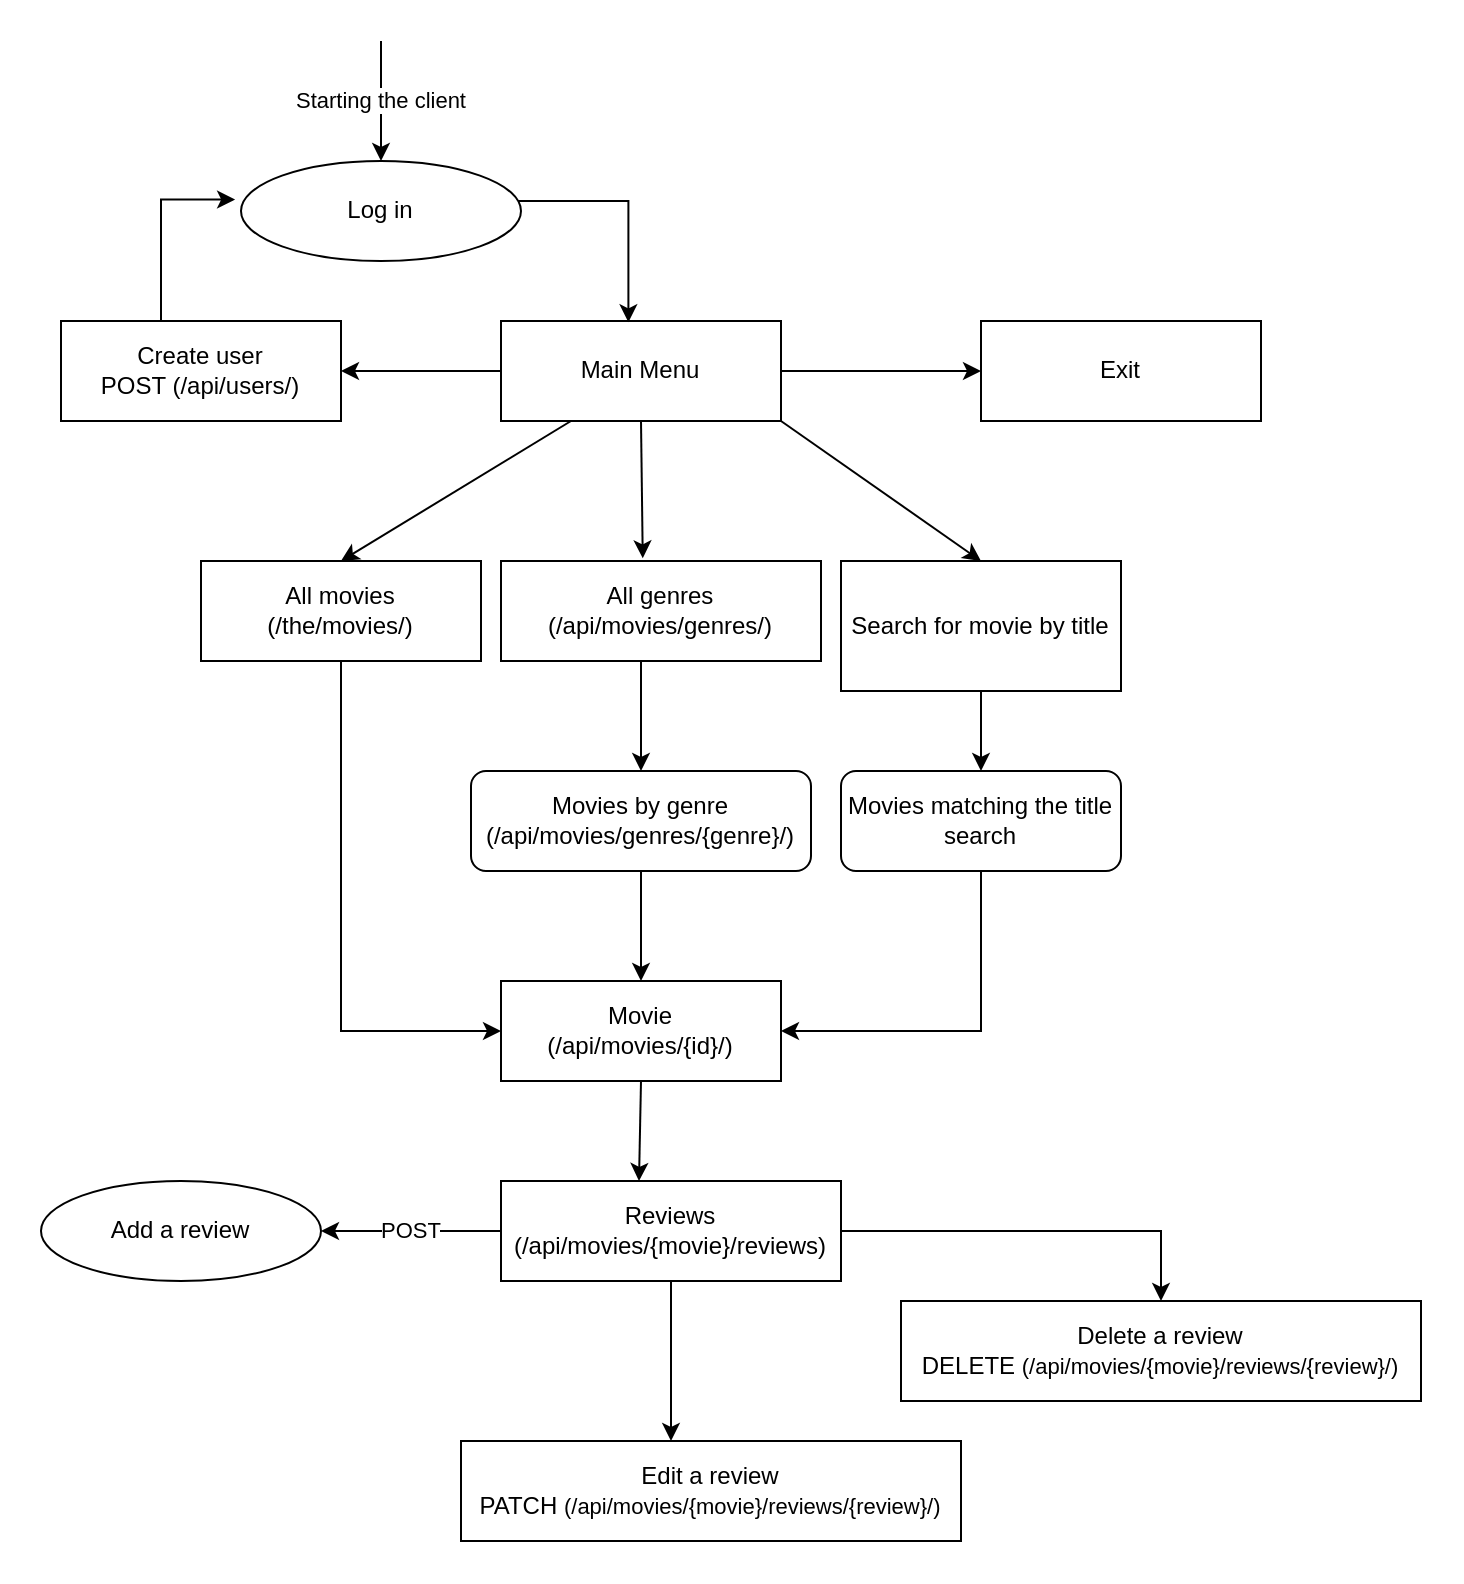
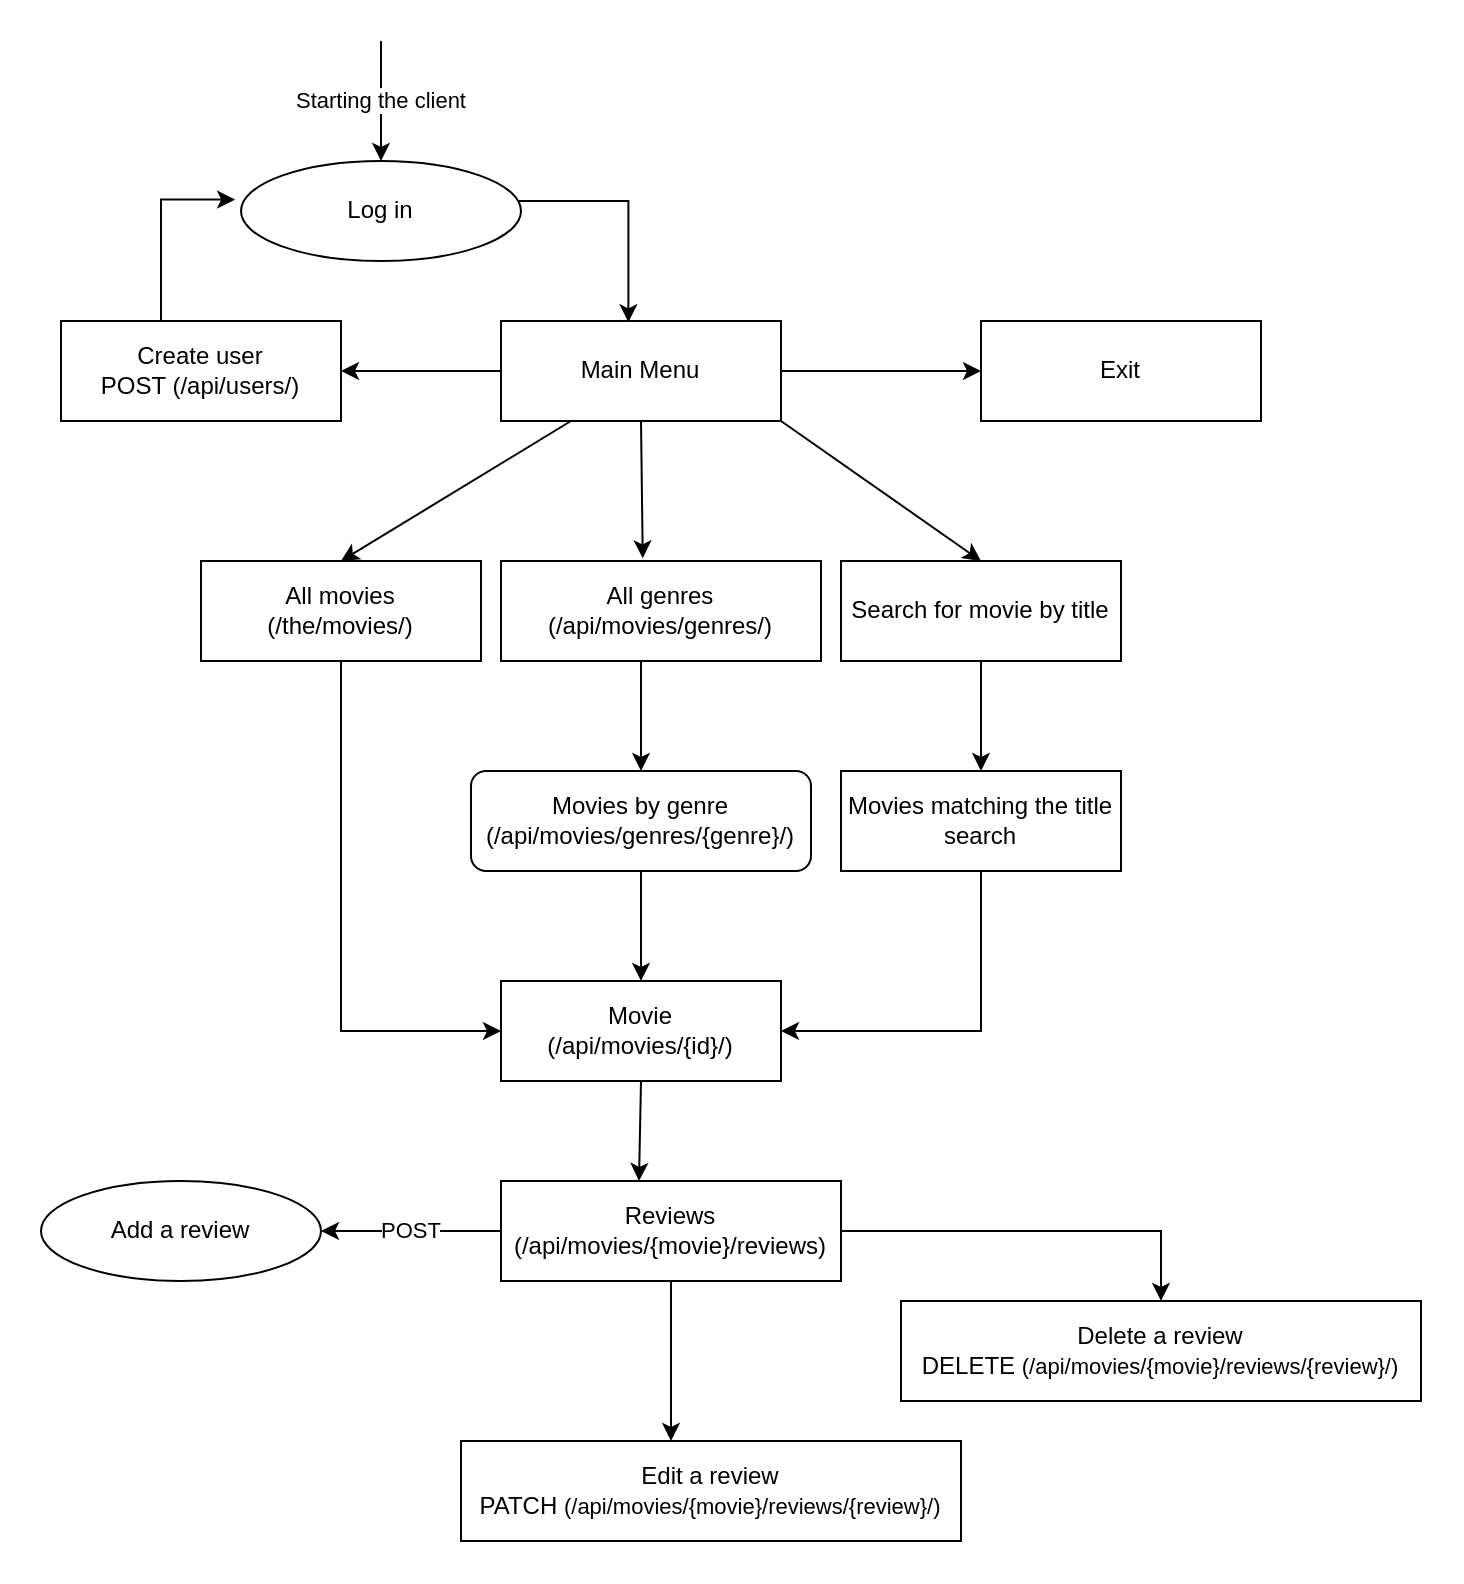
node "Search for movie by title": size 280x130 -> 280x100
node "Movies matching the title search": shape rounded rectangle -> rectangle
